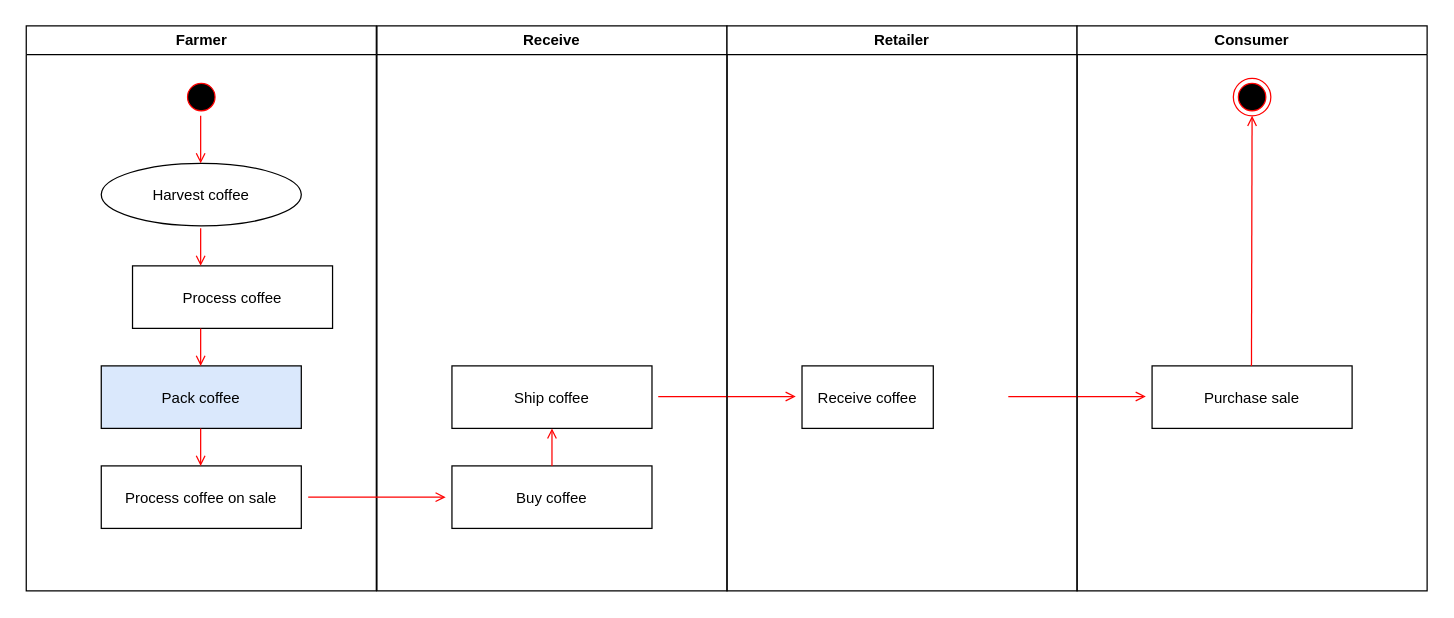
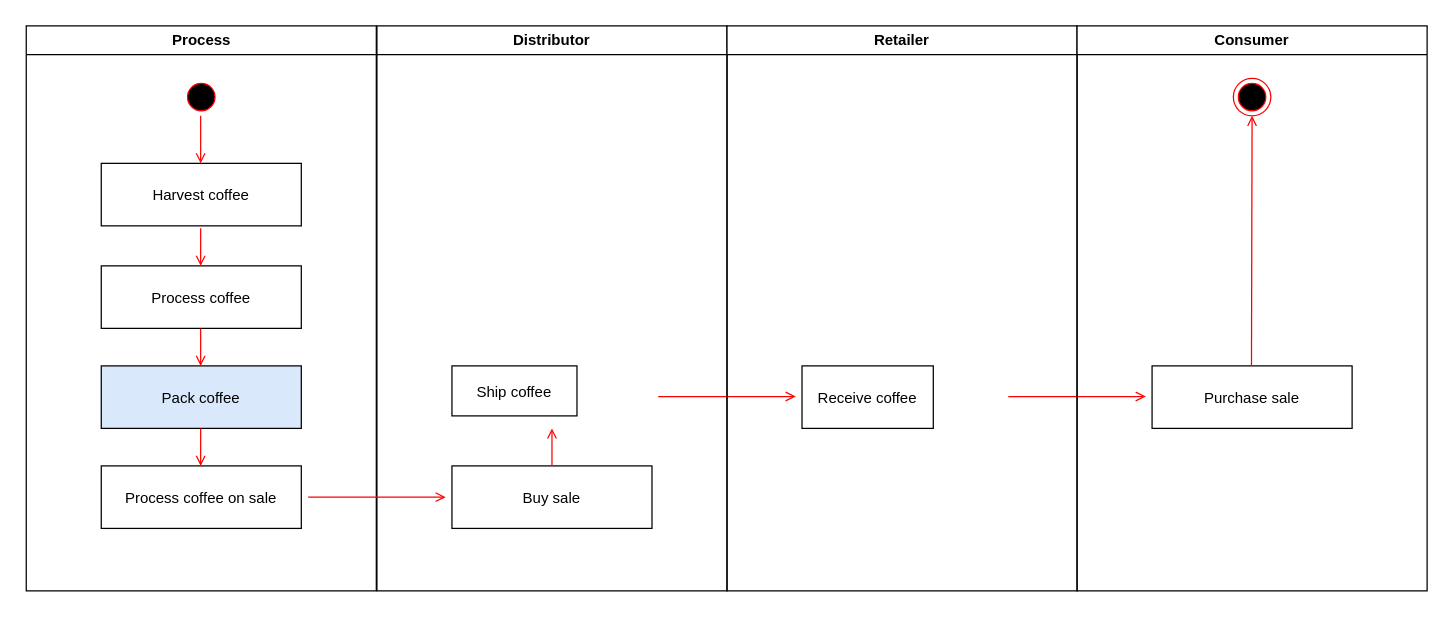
node "Farmer": label "Farmer" -> "Process"
node "Receive": label "Receive" -> "Distributor"
node "Harvest coffee": shape ellipse -> rectangle
node "Process coffee": moved (233, 297) -> (201, 297)
node "Ship coffee": size 200x63 -> 125x50
node "Buy coffee": label "Buy coffee" -> "Buy sale"
